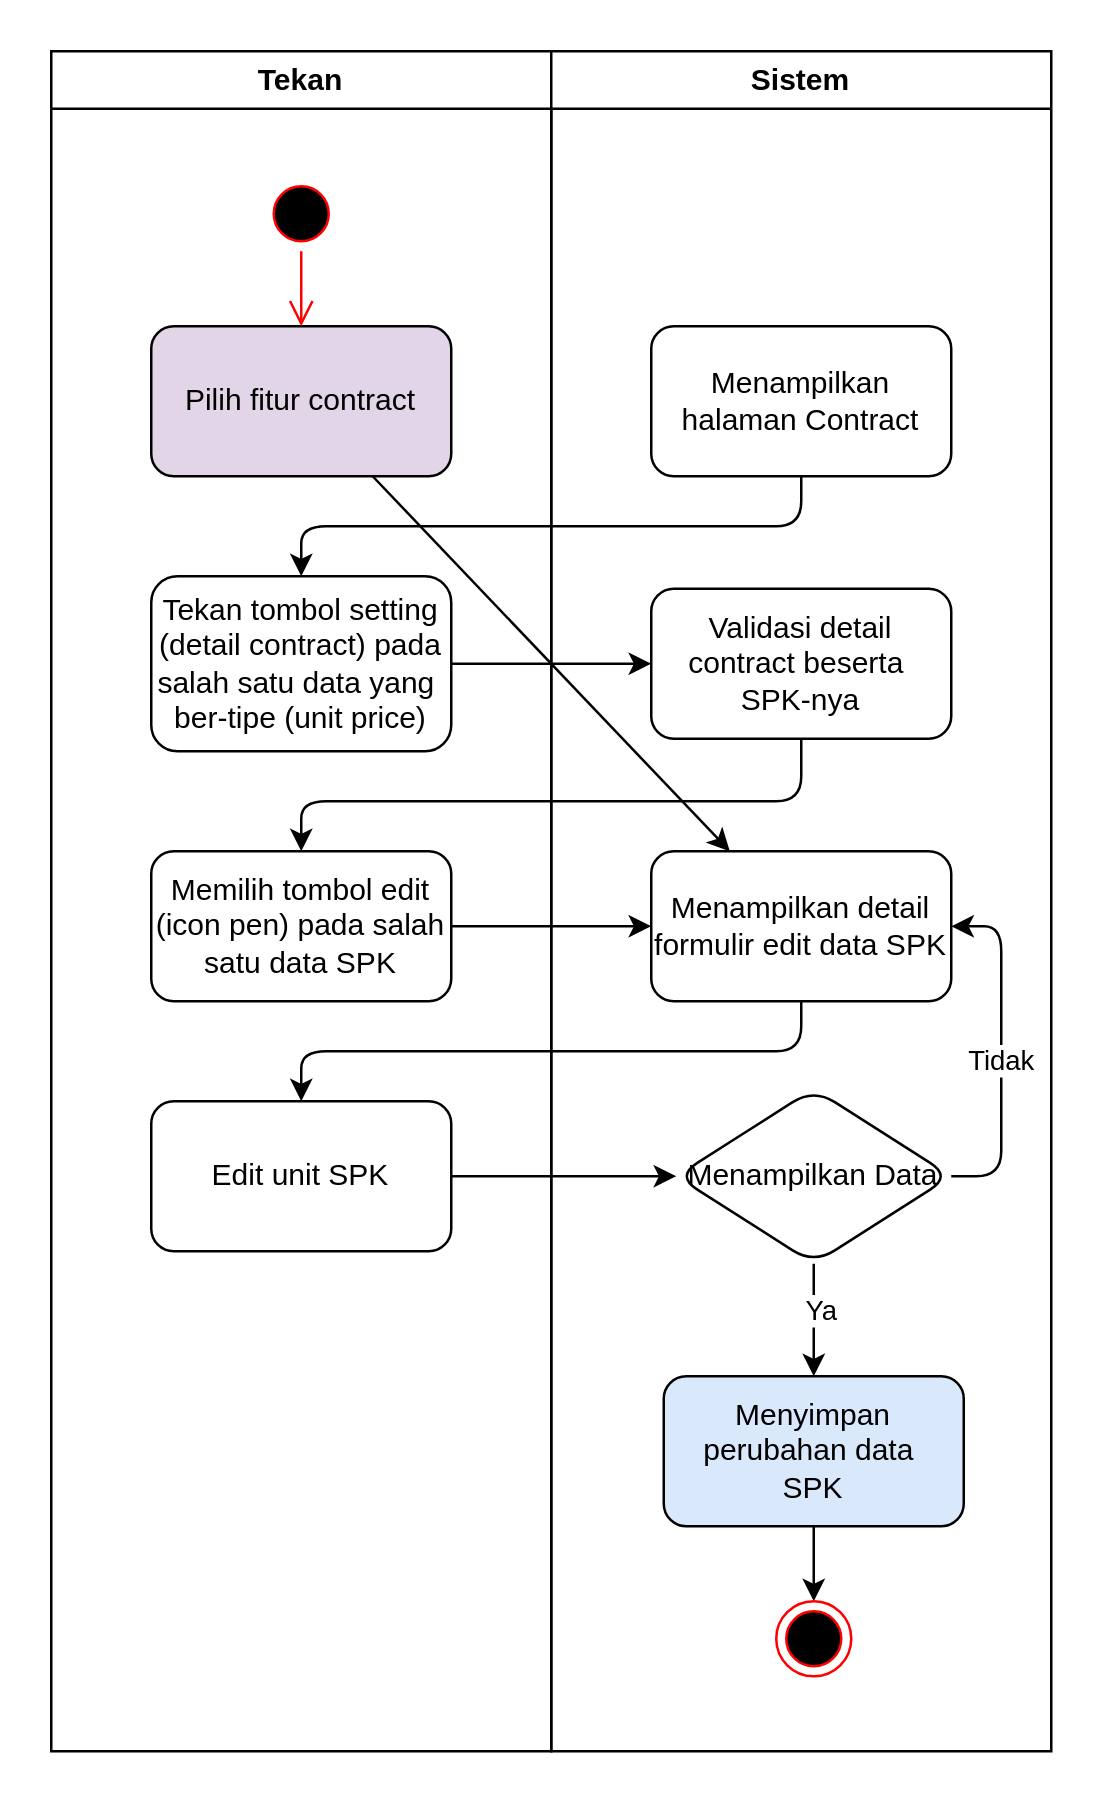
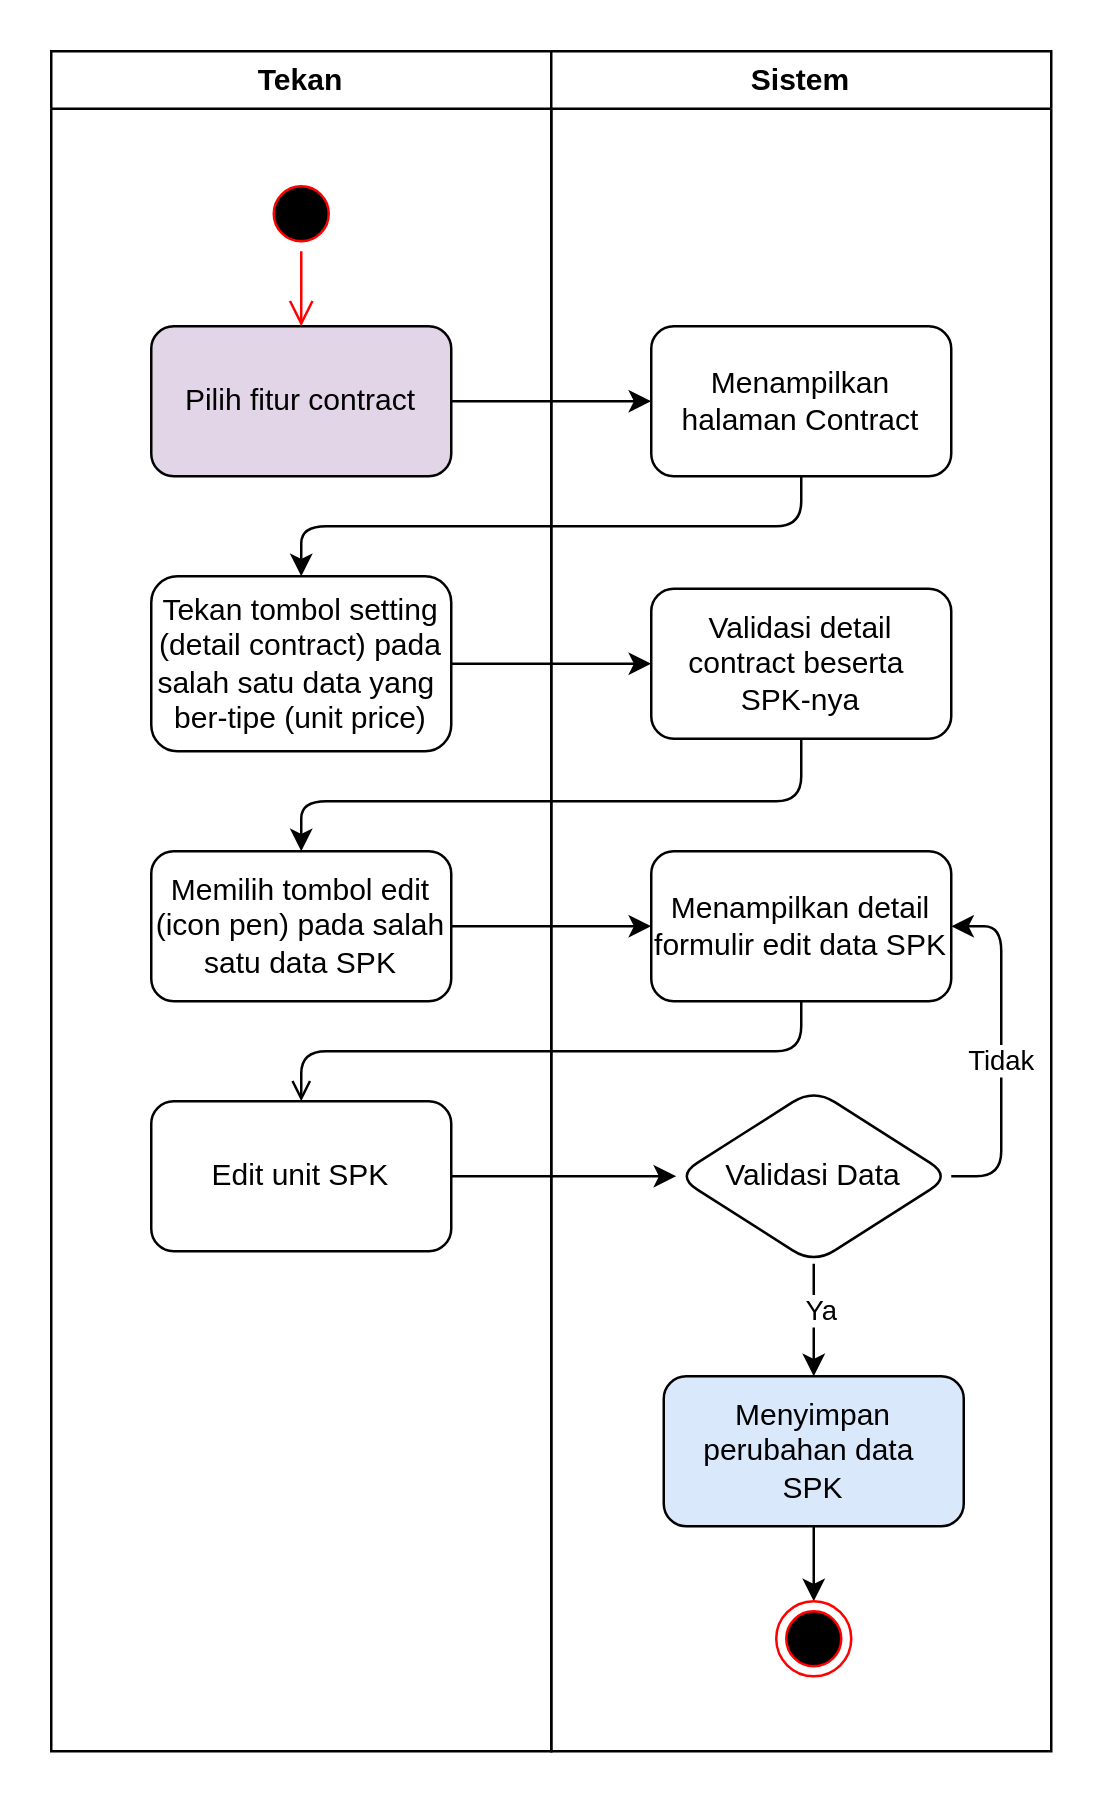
edge "Pilih fitur contract" -> "Menampilkan detail formulir edit data SPK": now "Pilih fitur contract" -> "Menampilkan halaman Contract"
edge "Menampilkan detail formulir edit data SPK" -> "Edit unit SPK": arrowhead classic -> open
node "Menampilkan Data": label "Menampilkan Data" -> "Validasi Data"
